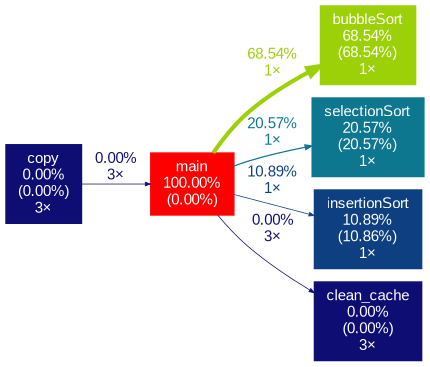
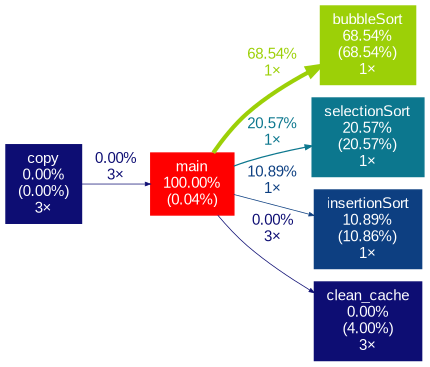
node "main 100.00% (0.00%)": label "main 100.00% (0.00%)" -> "main 100.00% (0.04%)"
node "clean_cache 0.00% (0.00%) 3×": label "clean_cache 0.00% (0.00%) 3×" -> "clean_cache 0.00% (4.00%) 3×"
